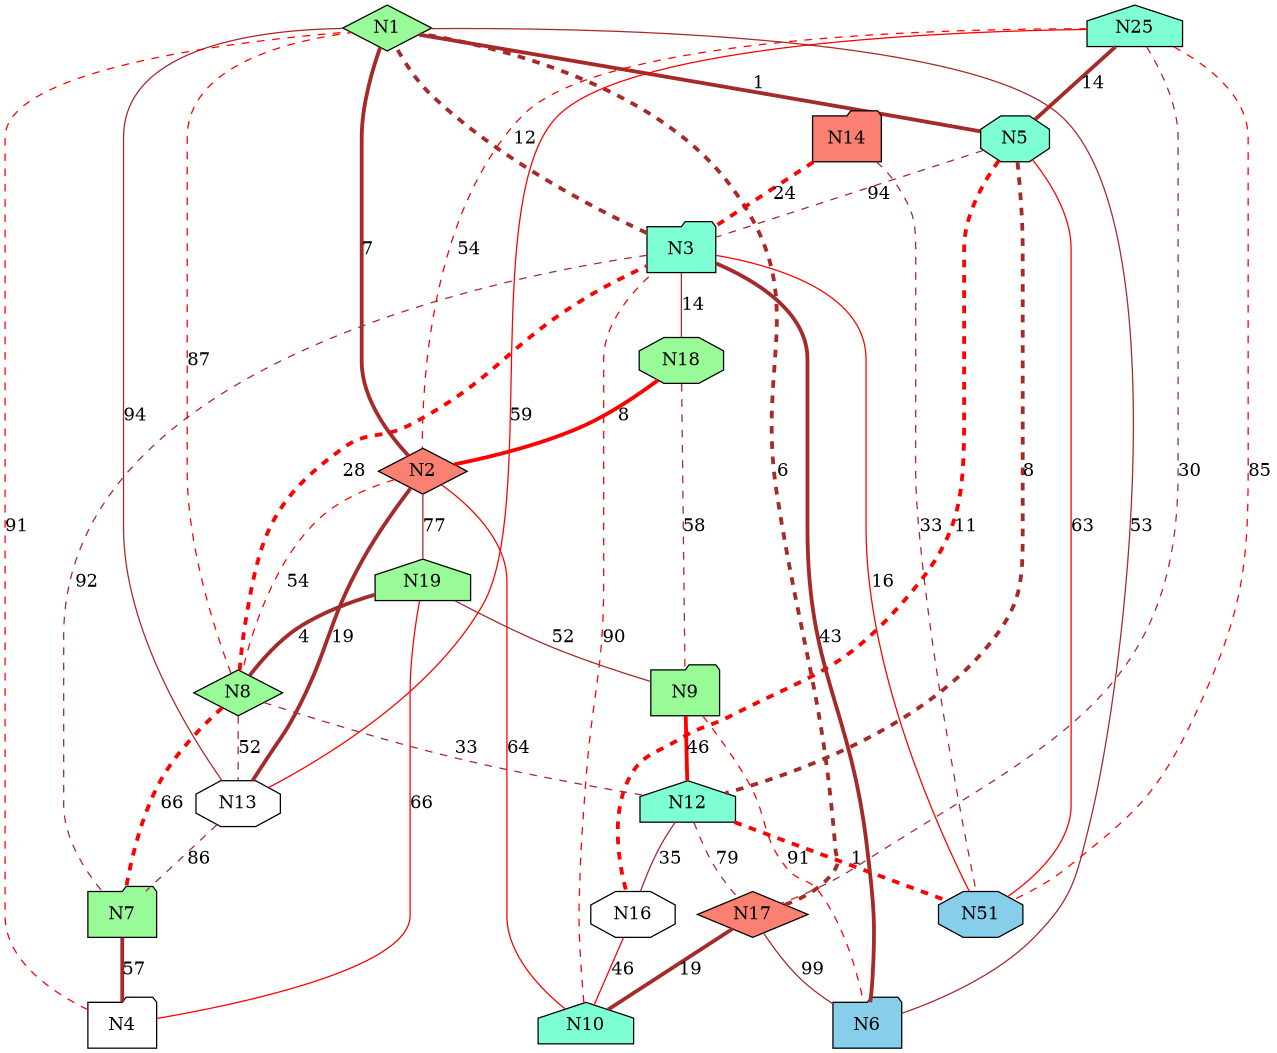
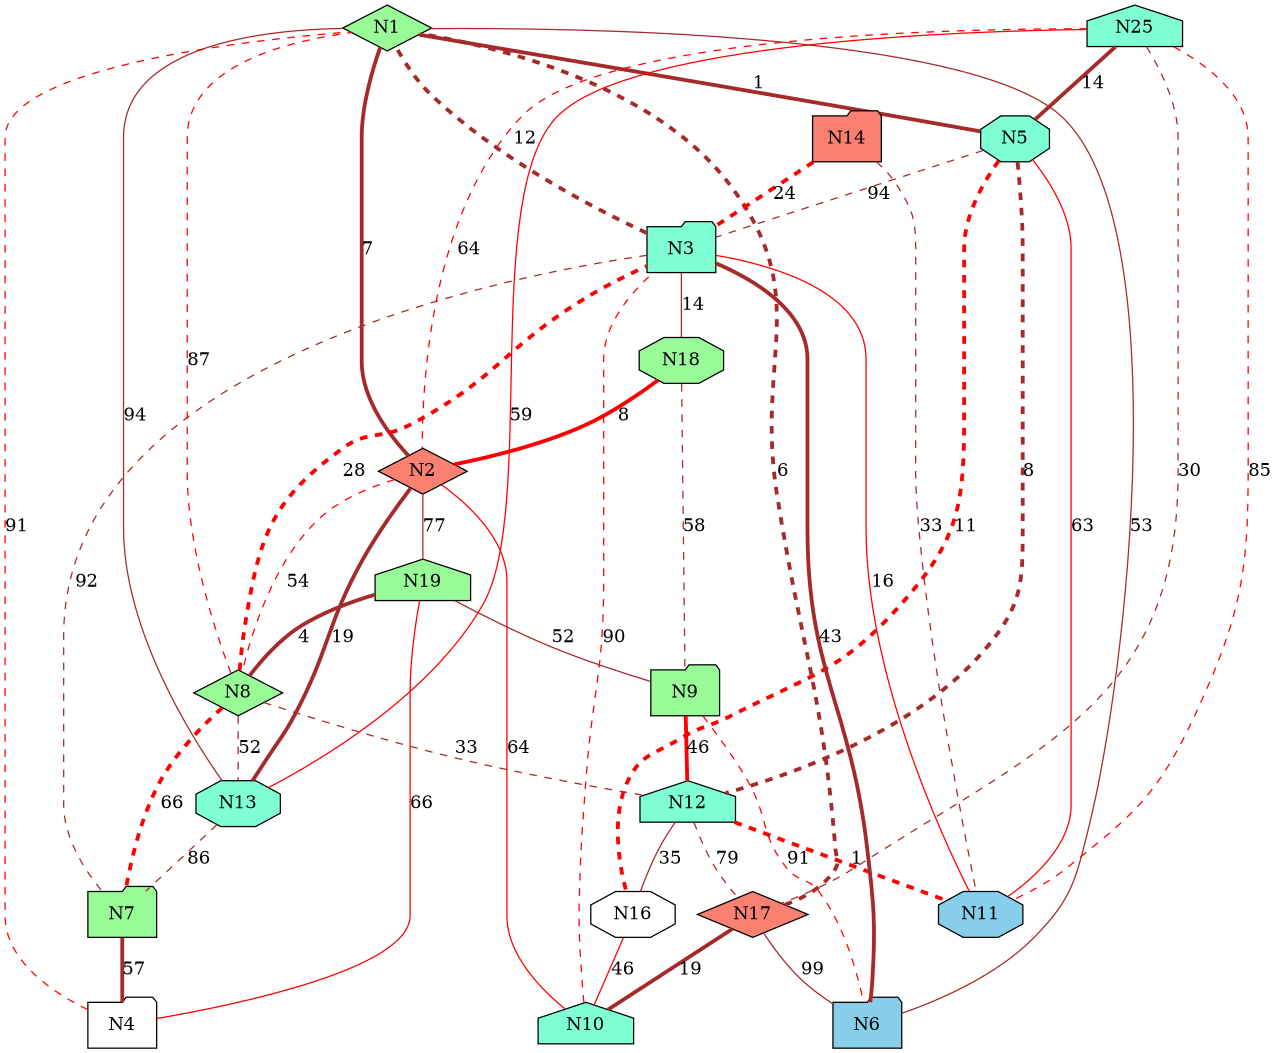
edge "N25" -- "N2": label "54" -> "64"
node "N13": fillcolor white -> aquamarine
node "N51": label "N51" -> "N11"
